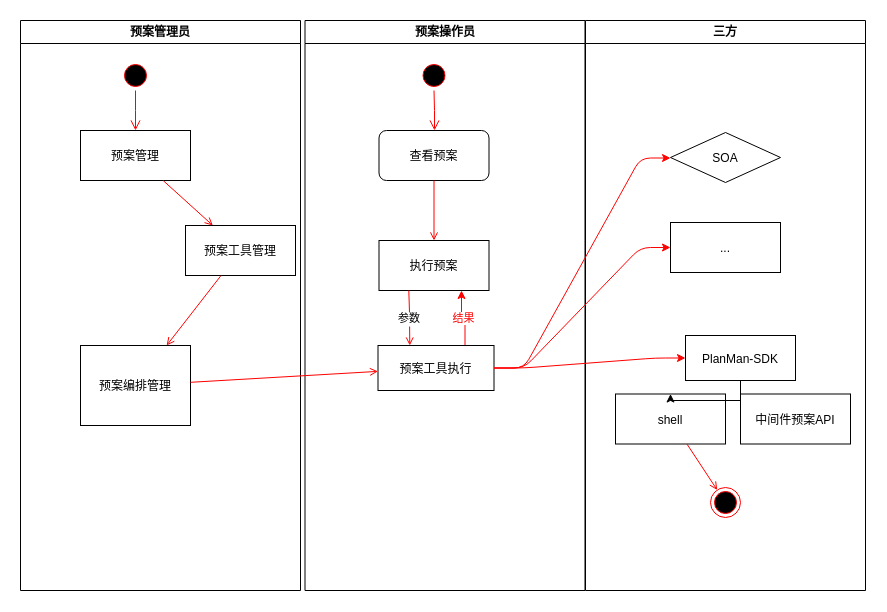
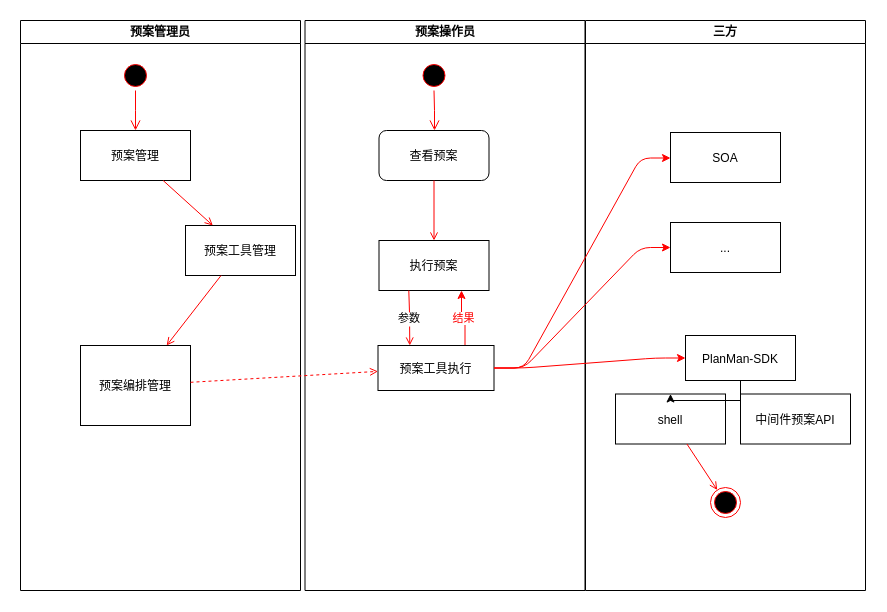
node "SOA": shape diamond -> rectangle
edge "预案编排管理" -> "预案工具执行": style solid -> dashed
